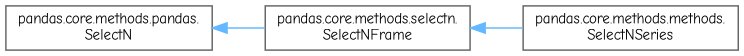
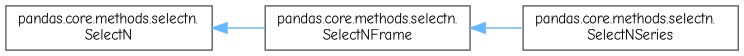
node "pandas.core.methods.pandas. SelectN": label "pandas.core.methods.pandas. SelectN" -> "pandas.core.methods.selectn. SelectN"
node "pandas.core.methods.methods. SelectNSeries": label "pandas.core.methods.methods. SelectNSeries" -> "pandas.core.methods.selectn. SelectNSeries"
